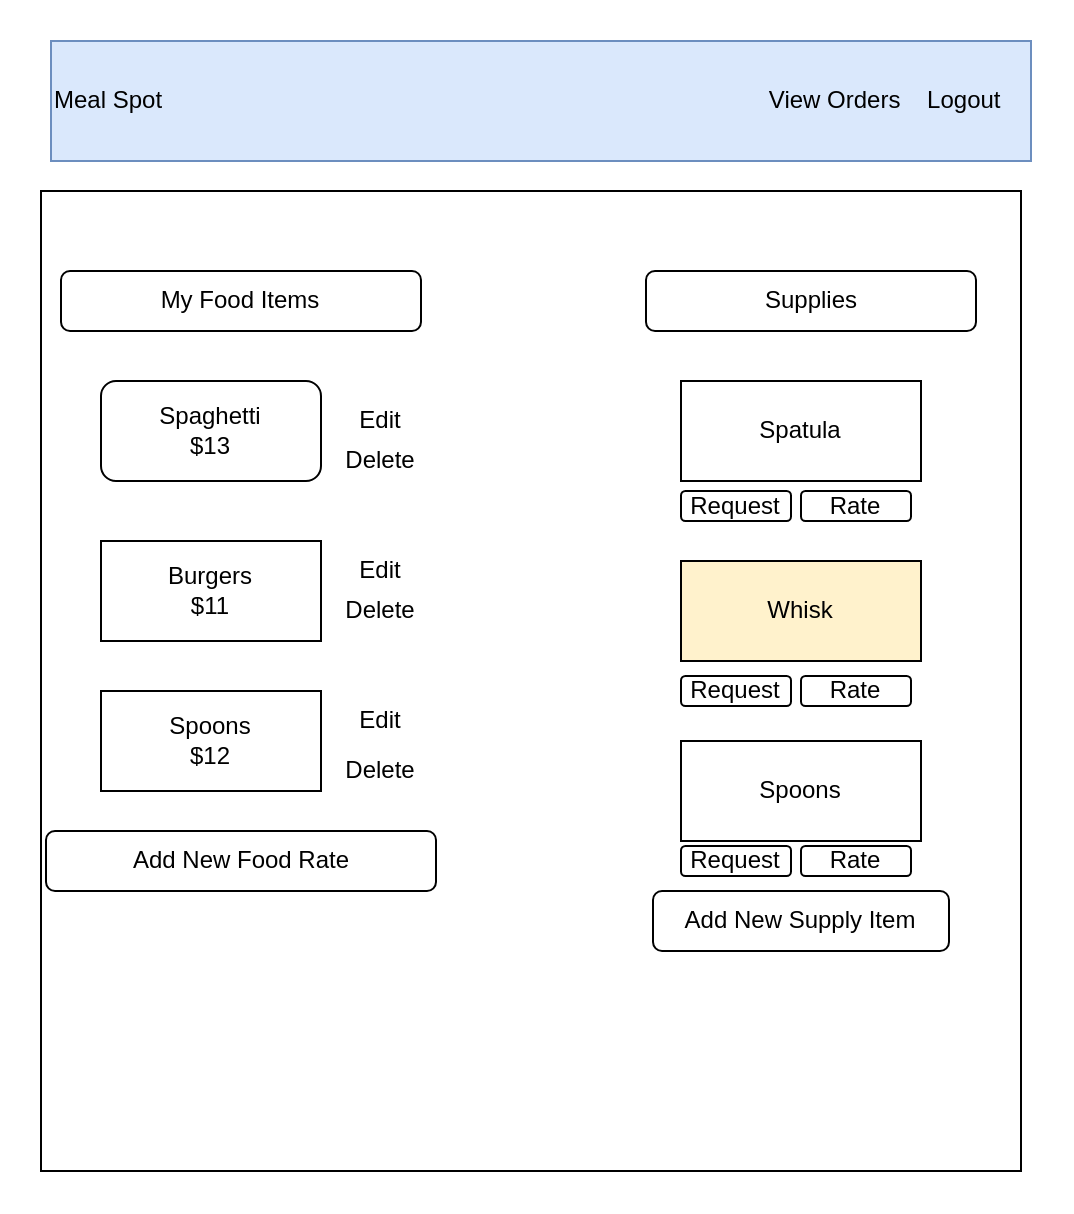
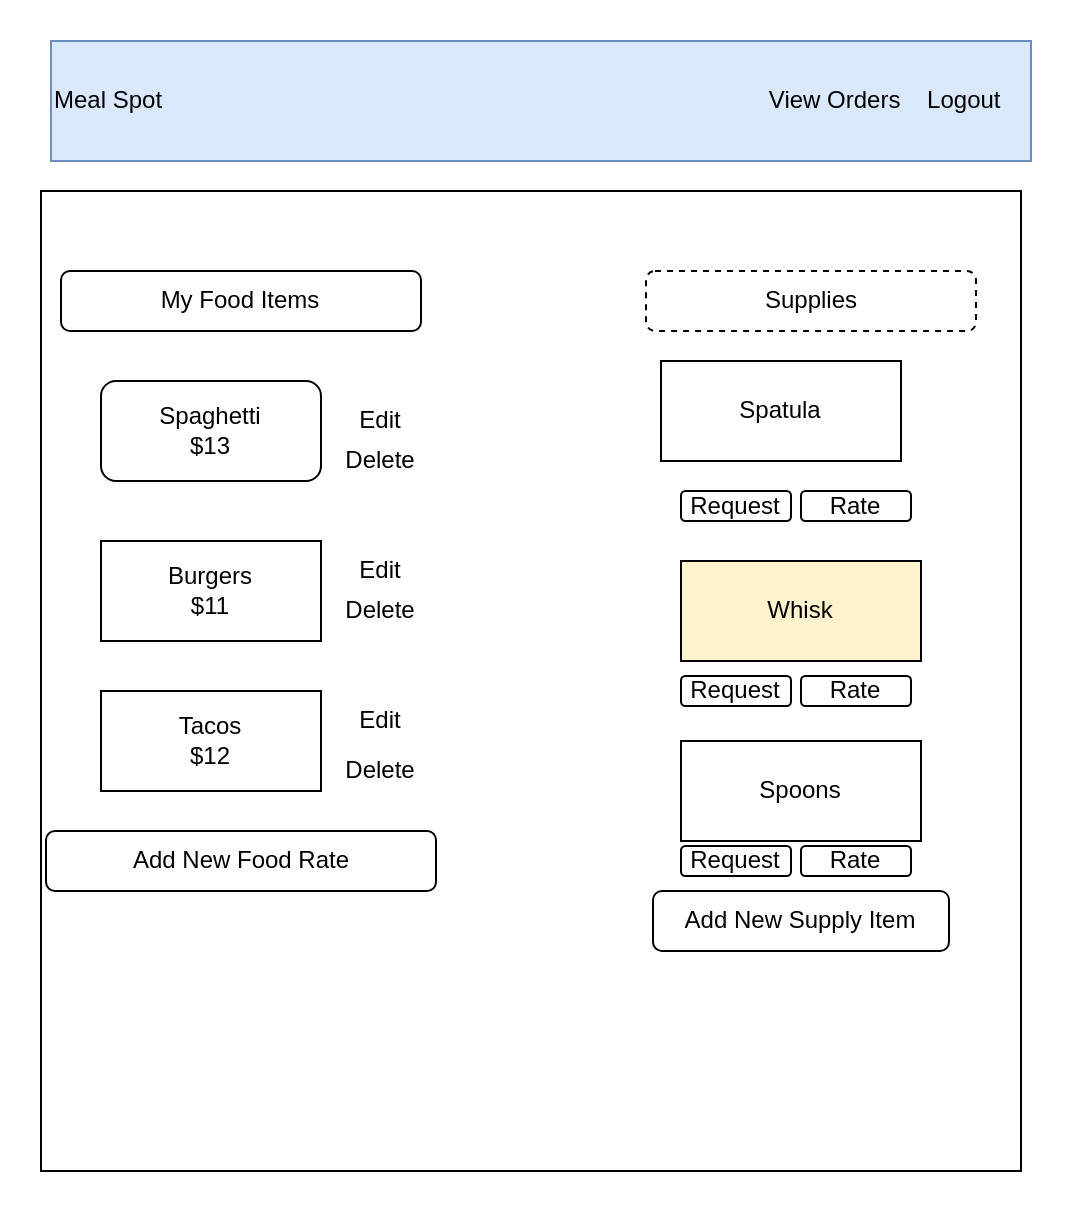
node "Supplies": style solid -> dashed
node "Spatula": moved (801, 431) -> (781, 411)
node "Spoons $12": label "Spoons $12" -> "Tacos $12"
